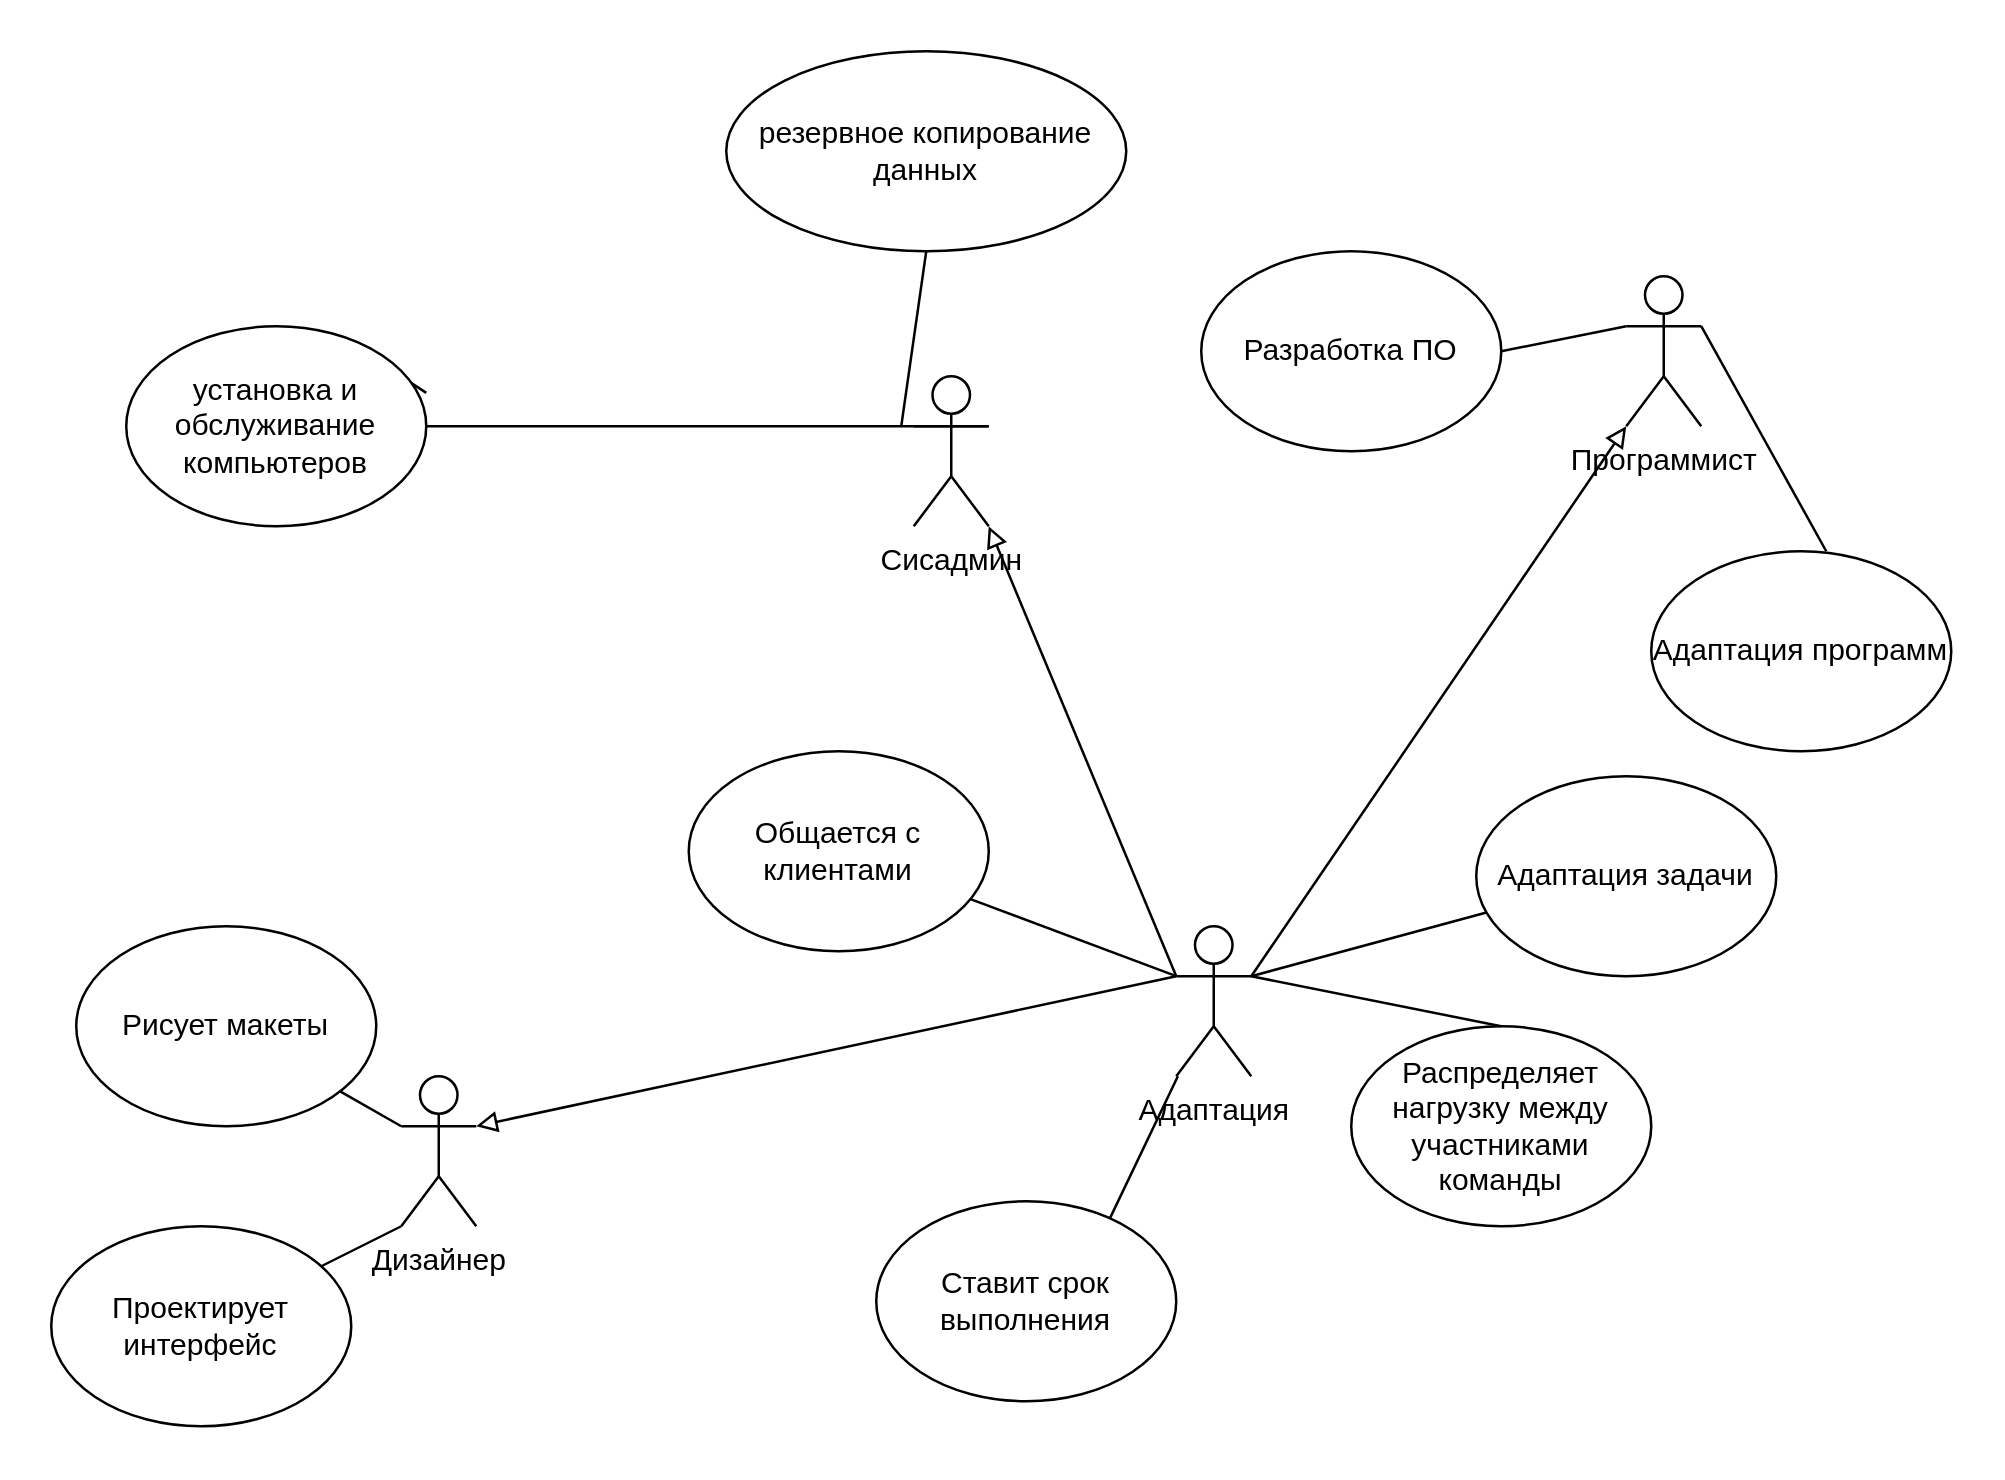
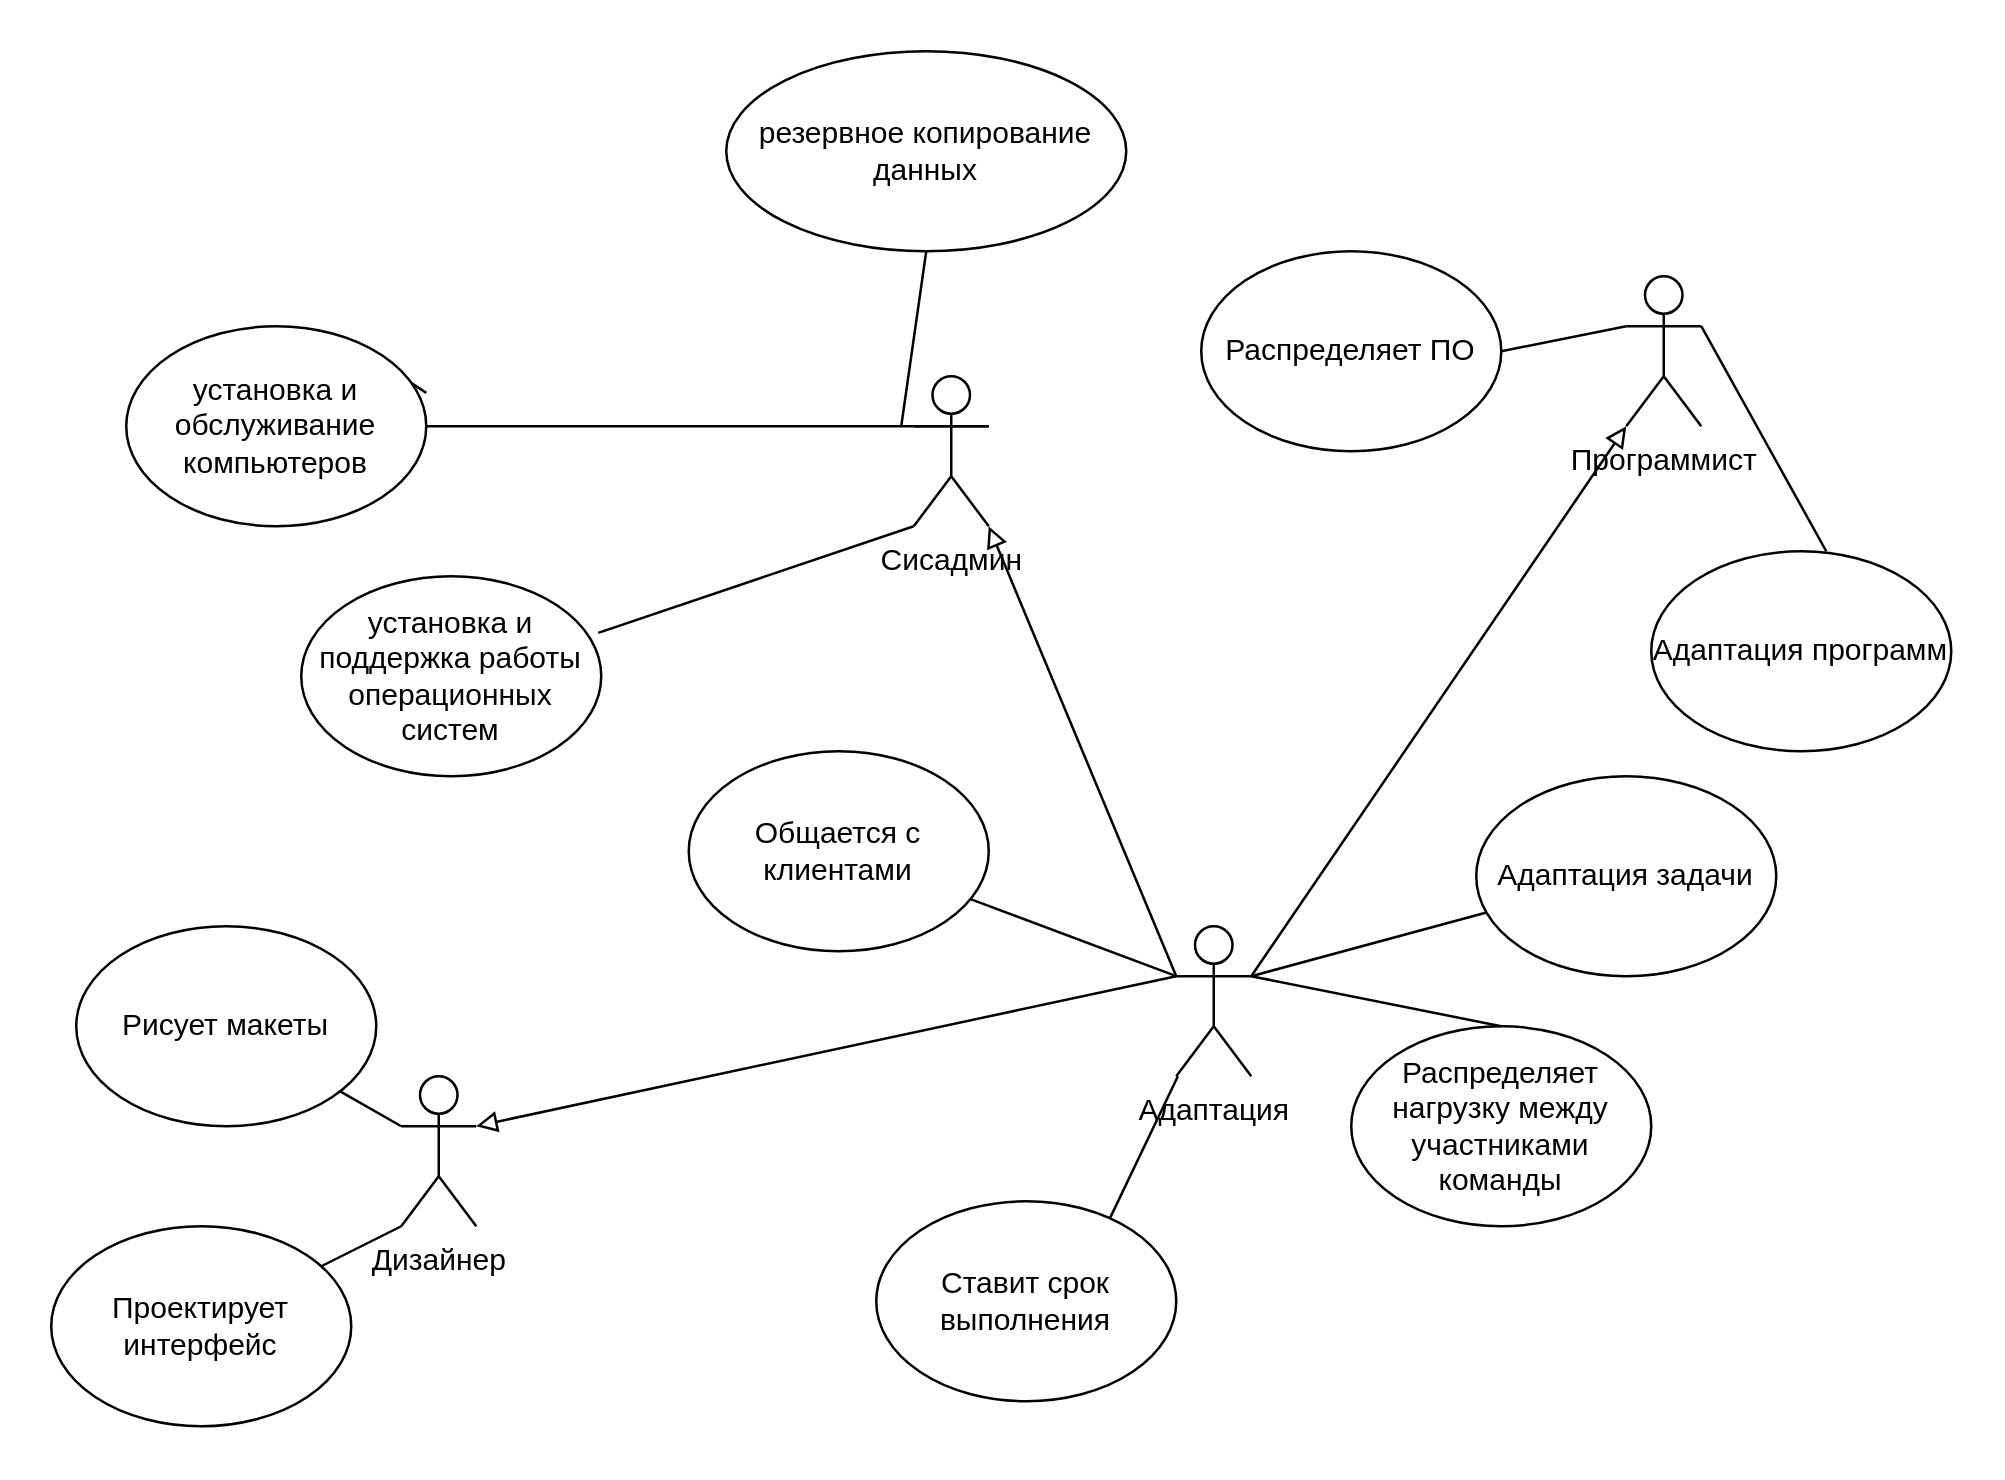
node "Разработка ПО": label "Разработка ПО" -> "Распределяет ПО"
edge "Сисадмин" -- "установка и поддержка работы операционных систем": added
node "установка и поддержка работы операционных систем": added
